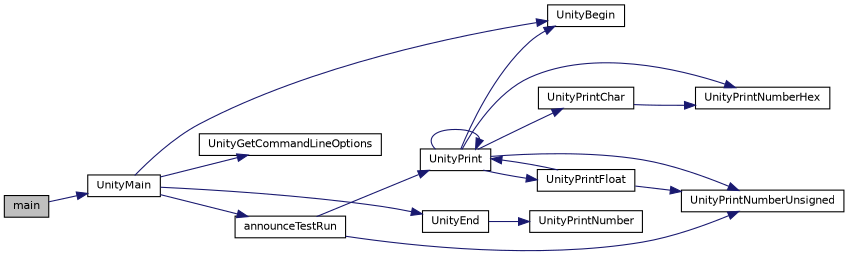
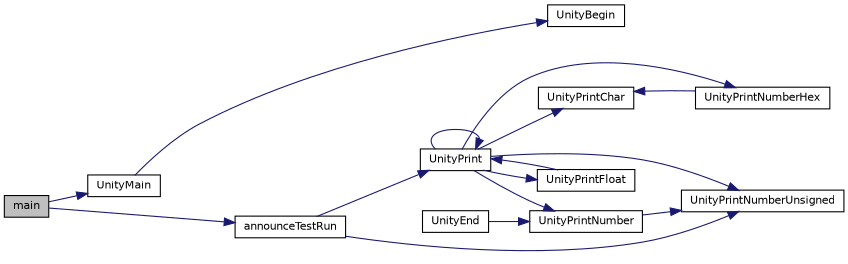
edge "UnityPrint" -> "UnityBegin": now "UnityPrint" -> "UnityPrintNumber"
edge "UnityPrintChar" -> "UnityPrintNumberHex": reversed
node "UnityGetCommandLineOptions": removed
edge "UnityPrintFloat" -> "UnityPrintNumberUnsigned": now "UnityPrintNumber" -> "UnityPrintNumberUnsigned"
edge "UnityMain" -> "UnityEnd": removed
edge "UnityMain" -> "announceTestRun": now "main" -> "announceTestRun"
